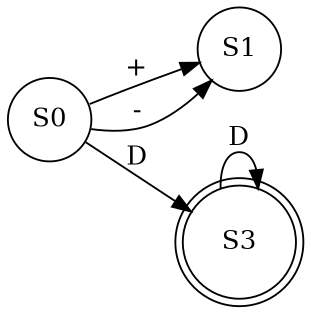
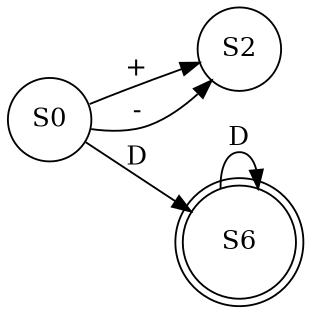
node "S1": label "S1" -> "S2"
node "S3": label "S3" -> "S6"
